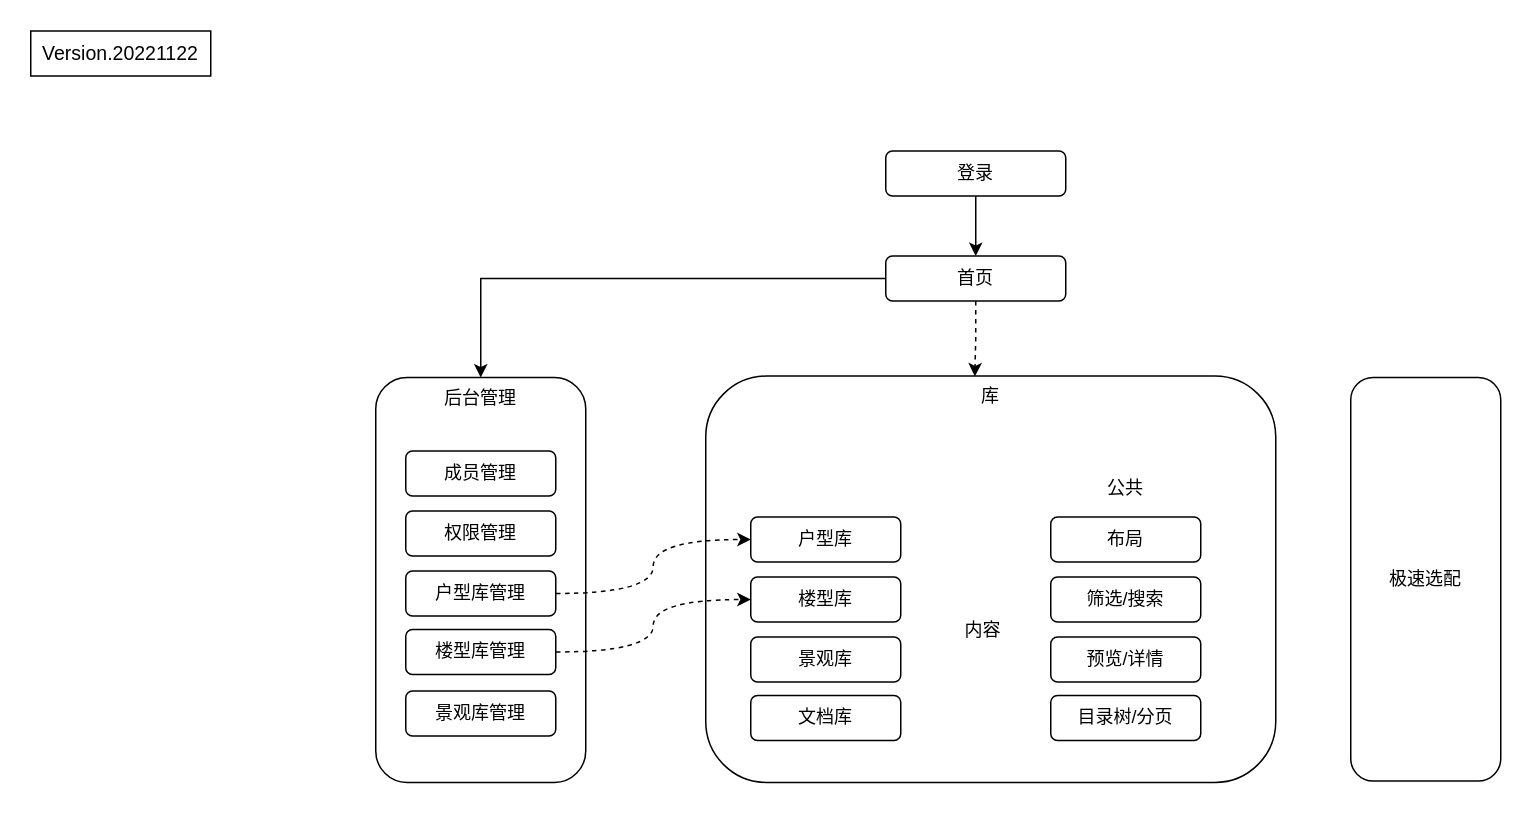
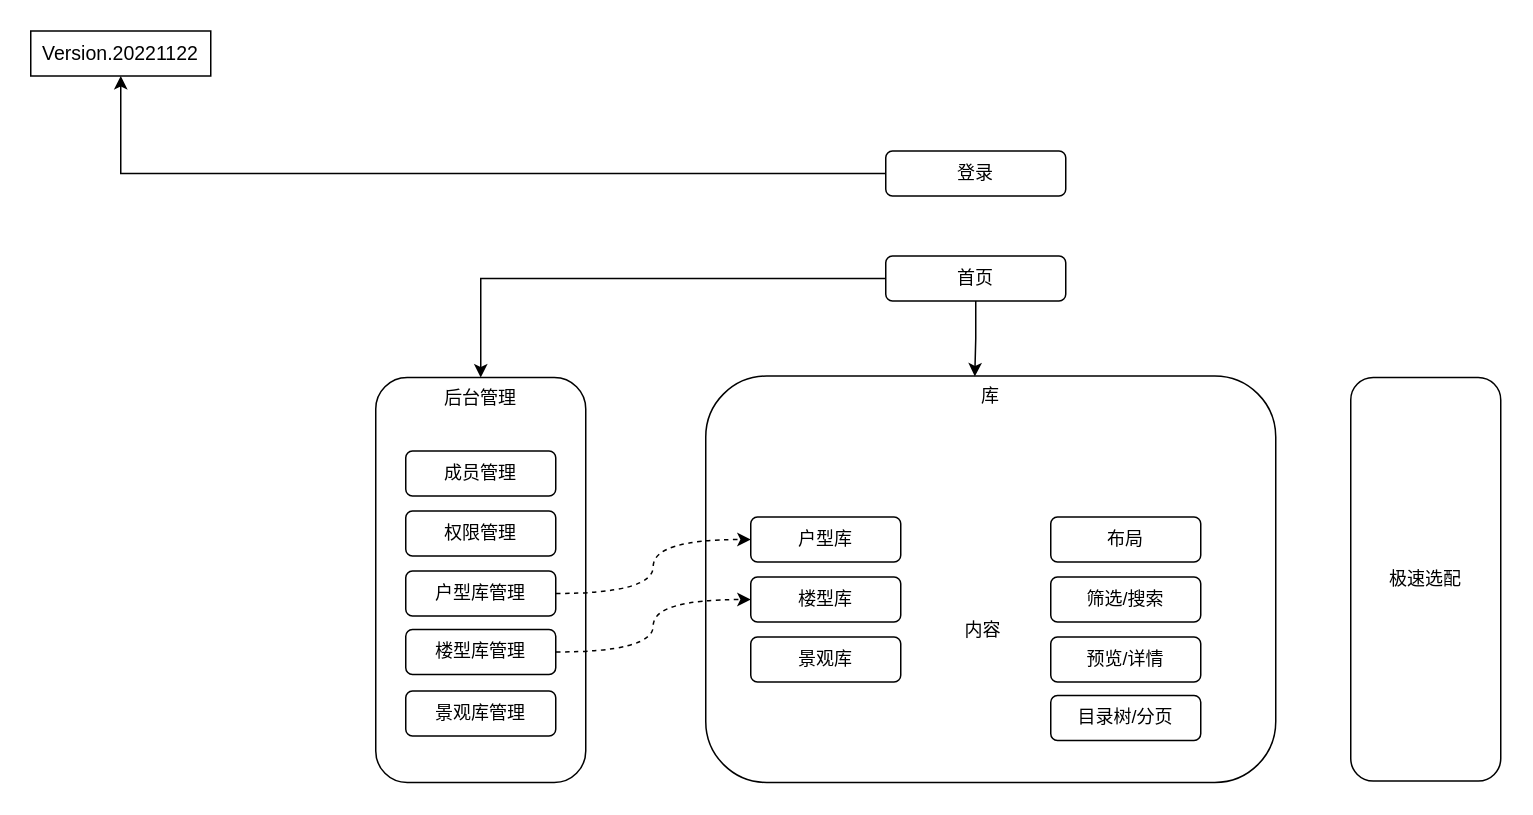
edge "登录" -> "首页": now "登录" -> "Version.20221122"
edge "首页" -> "库": style dashed -> solid
node "公共": removed
node "文档库": removed
